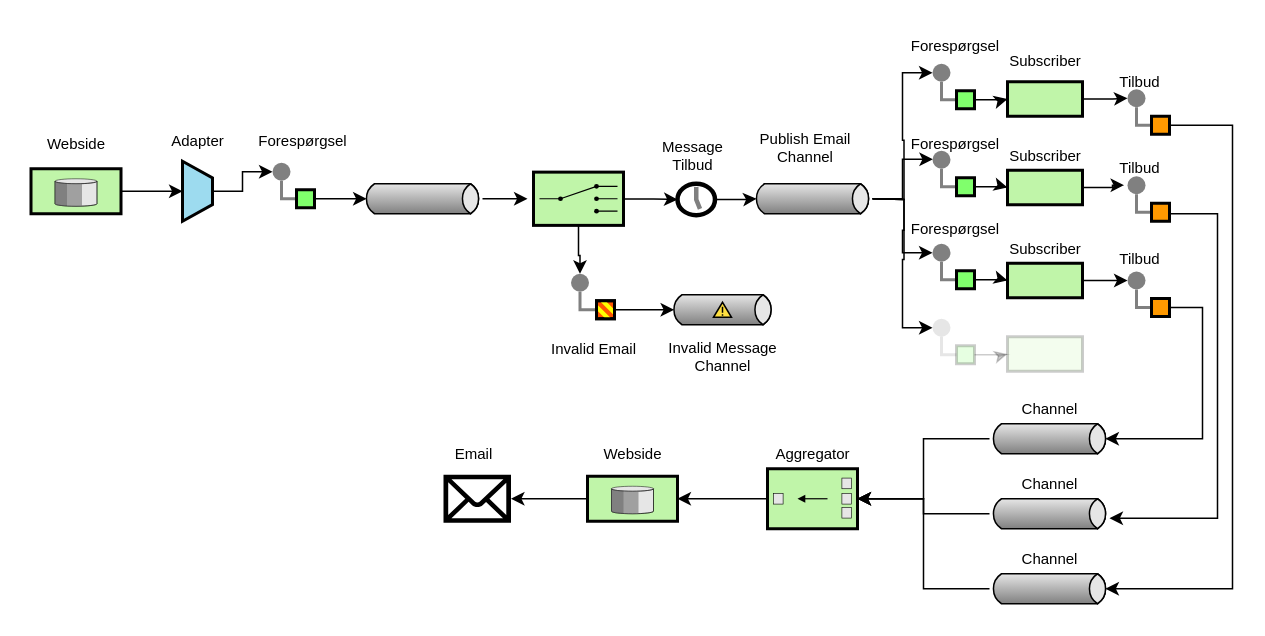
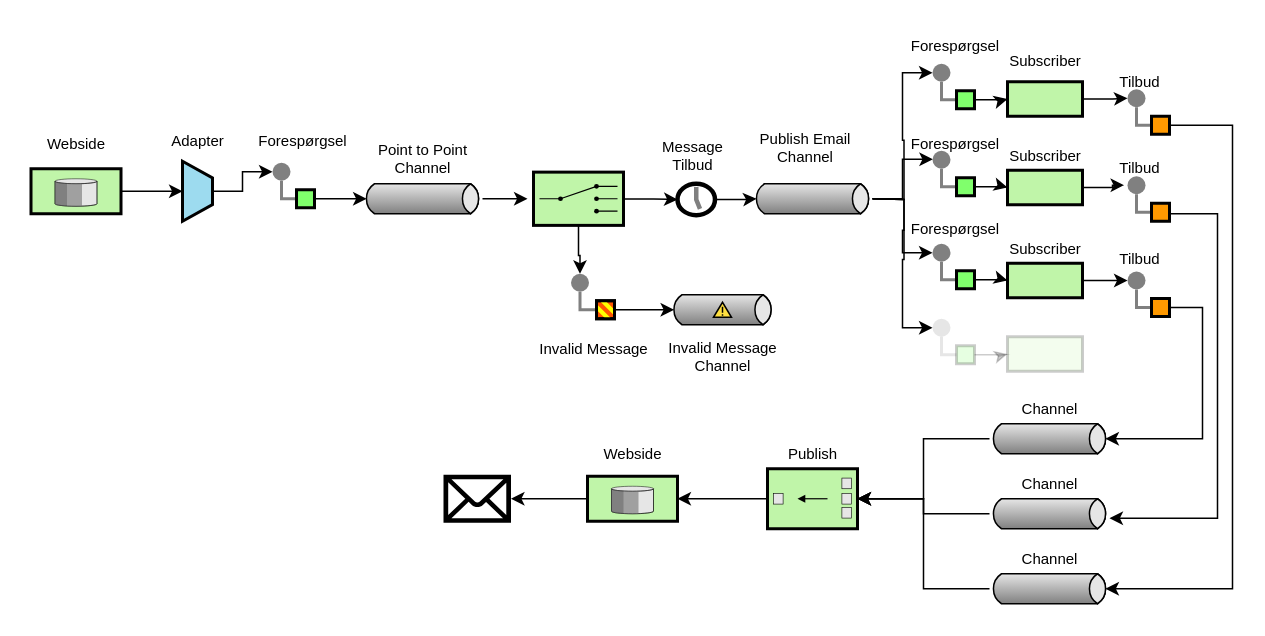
node "Point to Point Channel": added
node "Invalid Email": label "Invalid Email" -> "Invalid Message"
node "Email": removed
node "Aggregator": label "Aggregator" -> "Publish"
